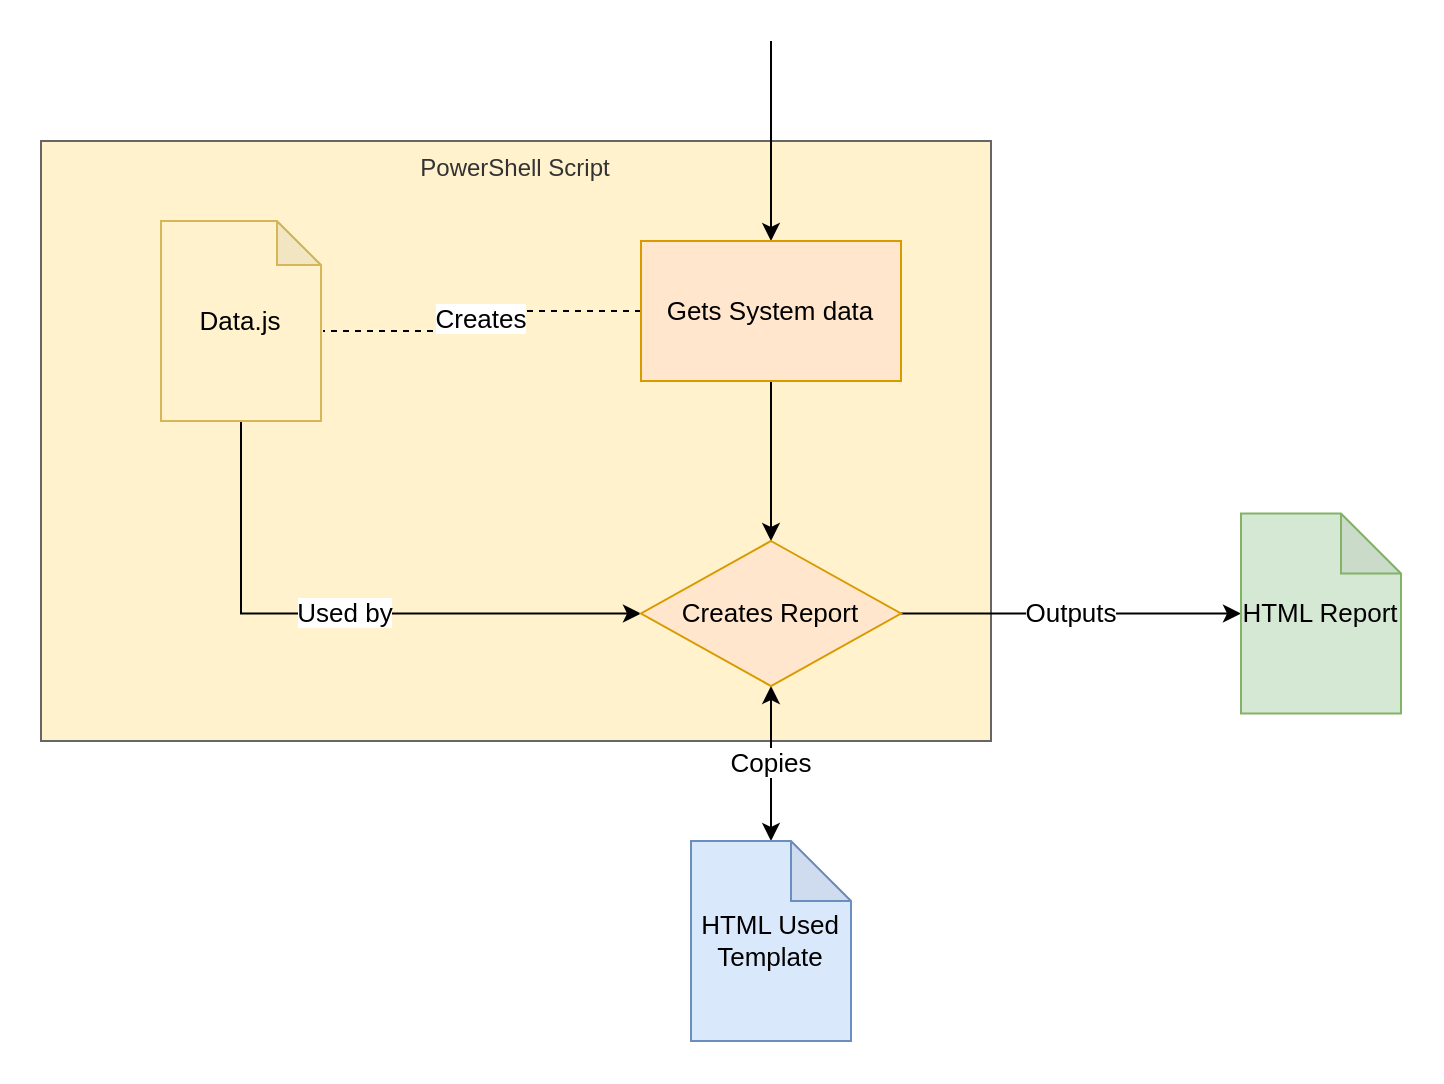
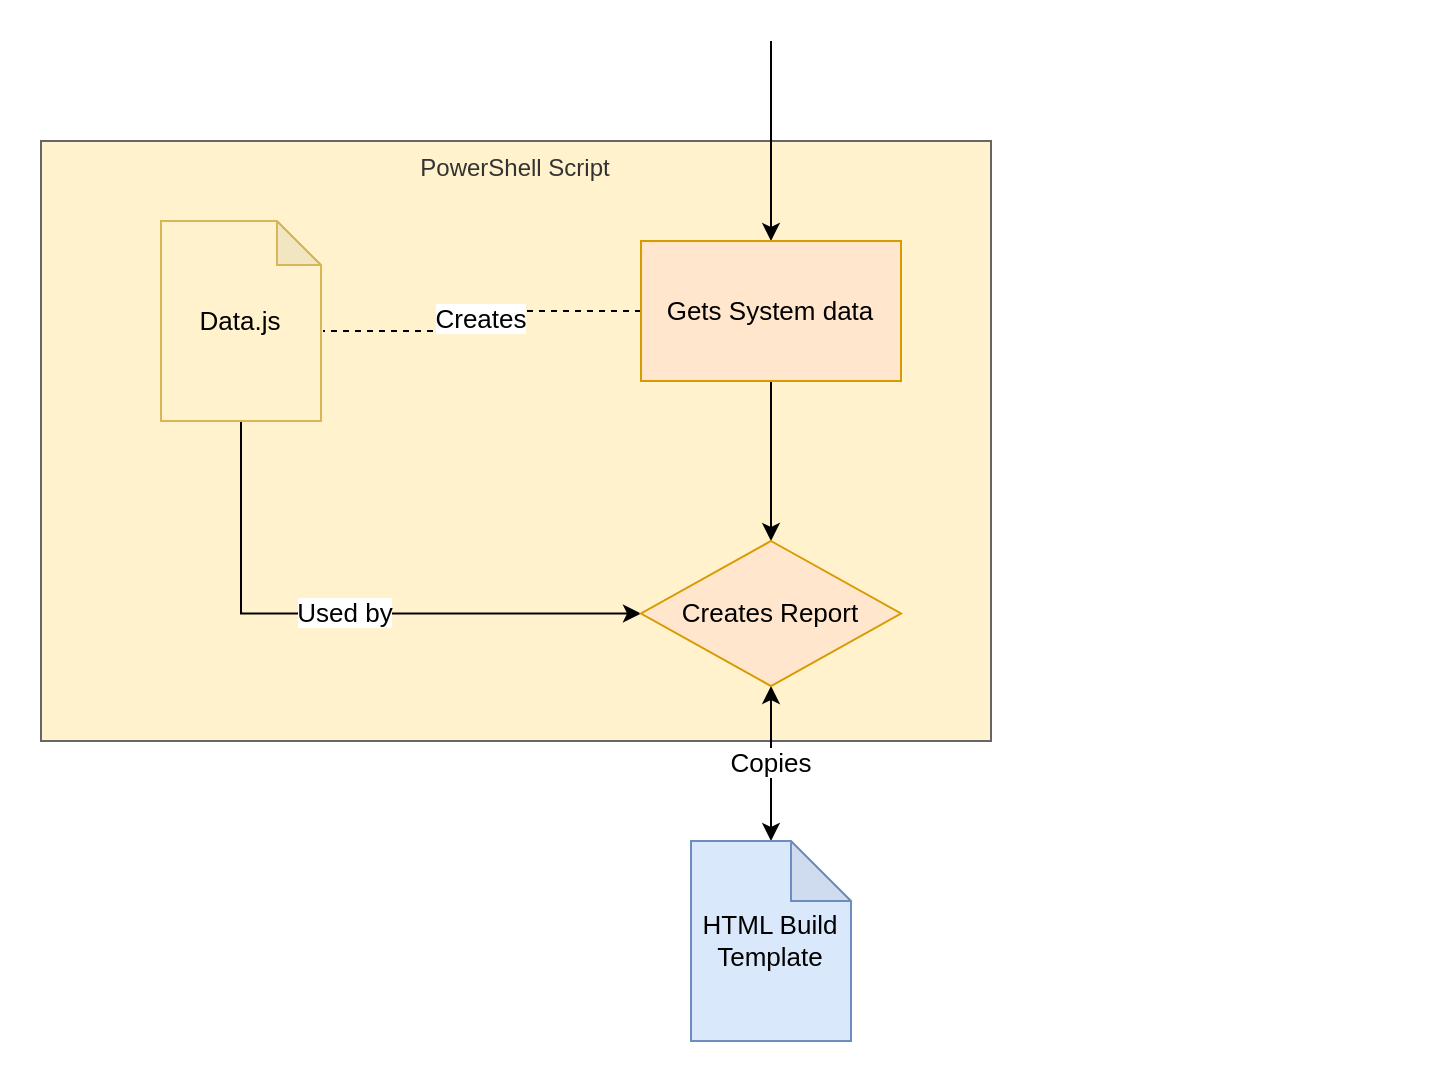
edge "Creates Report" -> "HTML Report": removed, label "Outputs"
node "HTML Report": removed
node "HTML Used Template": label "HTML Used Template" -> "HTML Build Template"
